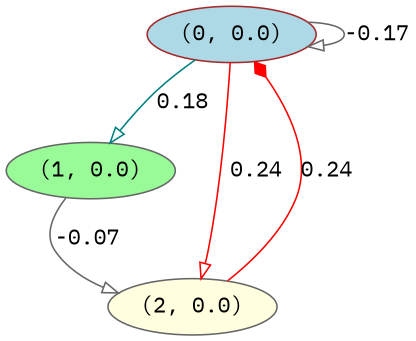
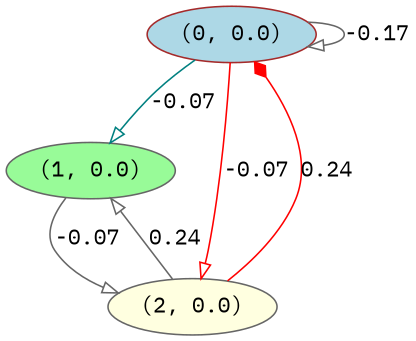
edge "(0, 0.0)" -> "(1, 0.0)": label "0.18" -> "-0.07"
edge "(0, 0.0)" -> "(2, 0.0)": label "0.24" -> "-0.07"
edge "(2, 0.0)" -> "(1, 0.0)": added, label "0.24"
